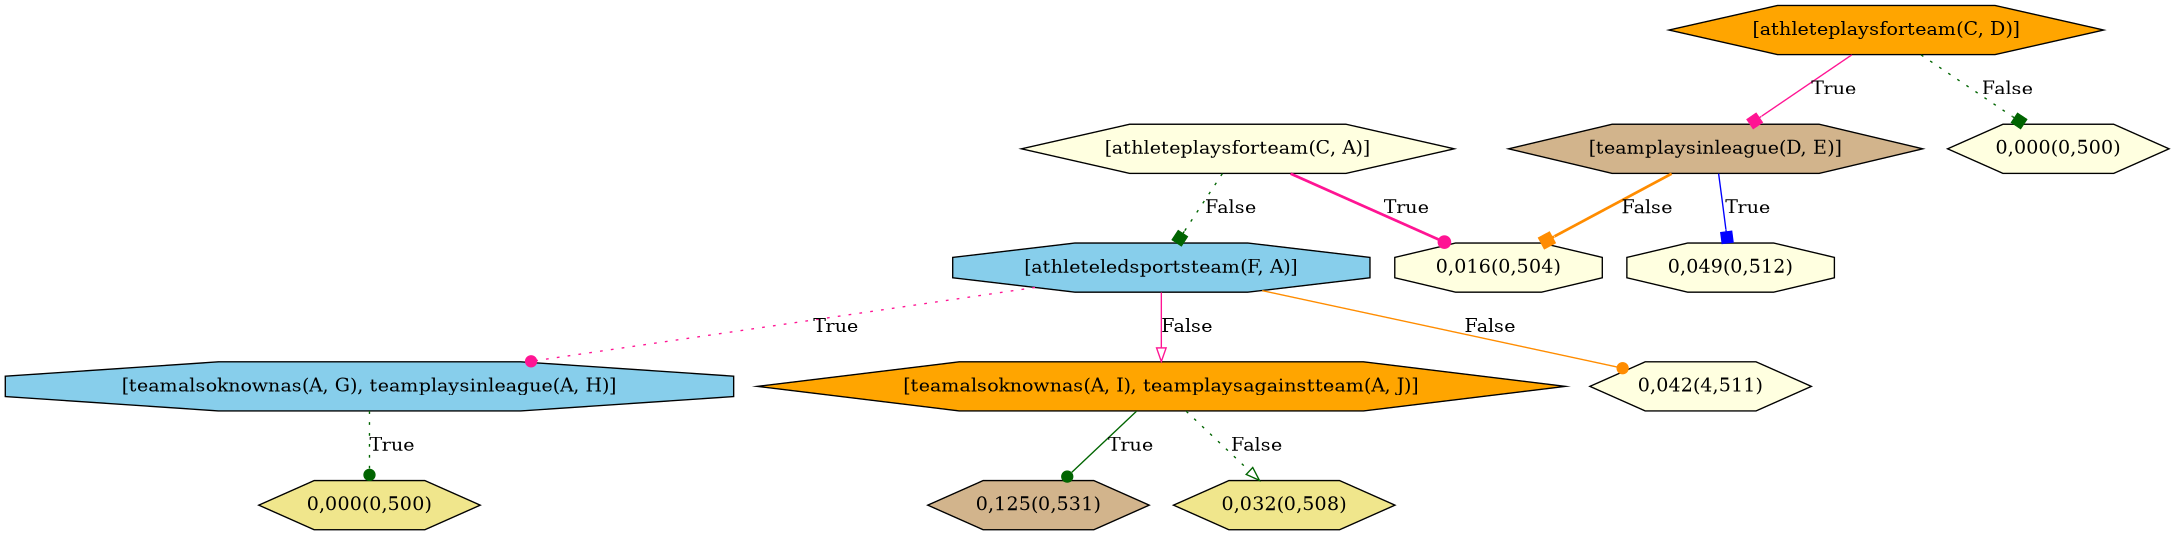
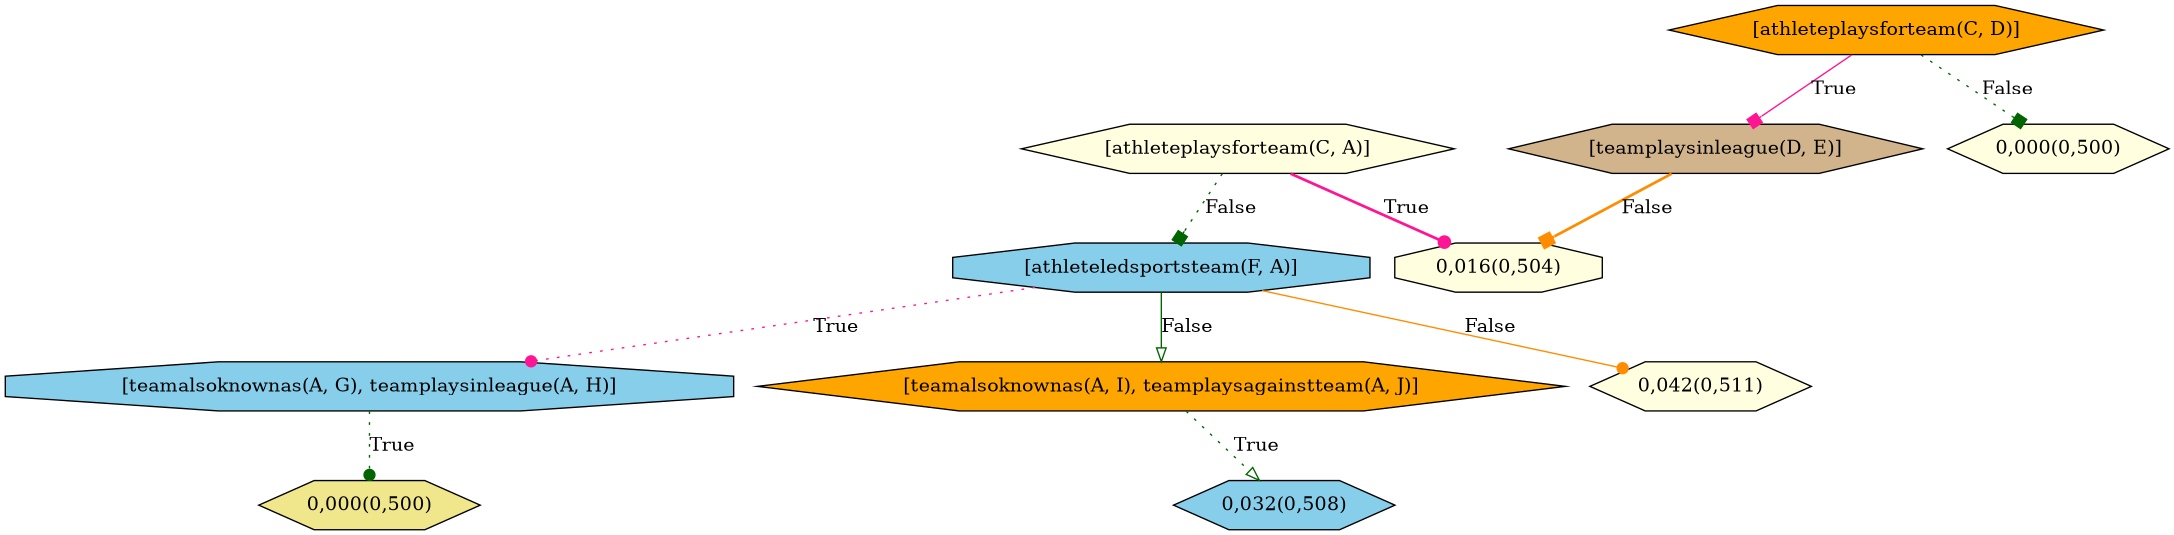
node "0,049(0,512)": removed
edge "[athleteledsportsteam(F, A)]" -> "[teamalsoknownas(A, I), teamplaysagainstteam(A, J)]": color deeppink -> darkgreen
node "0,042(4,511)": label "0,042(4,511)" -> "0,042(0,511)"
edge "[teamalsoknownas(A, I), teamplaysagainstteam(A, J)]" -> "0,032(0,508)": label "False" -> "True"
node "0,125(0,531)": removed
node "0,032(0,508)": fillcolor khaki -> skyblue
